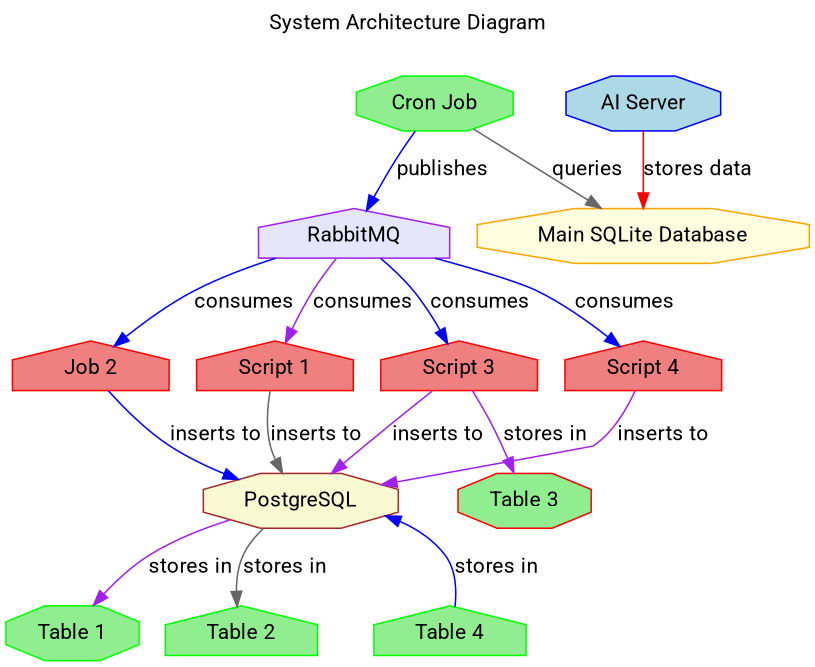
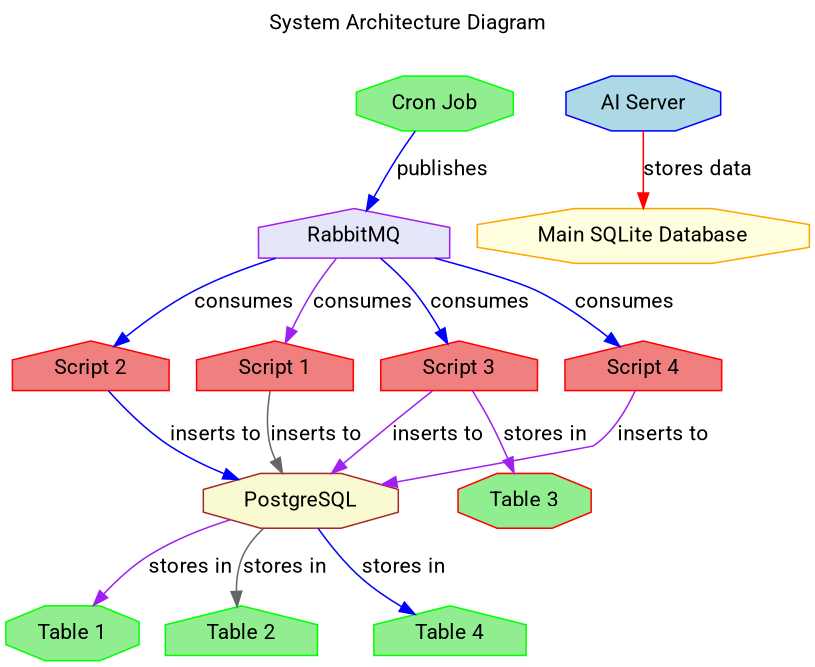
edge "Cron Job" -> "Main SQLite Database": removed, label "queries"
node "Job 2": label "Job 2" -> "Script 2"
edge "Table 4" -> "PostgreSQL": reversed
